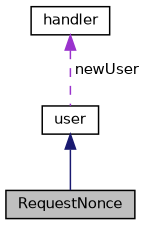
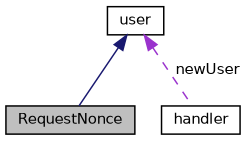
edge "user" -> "handler": reversed
